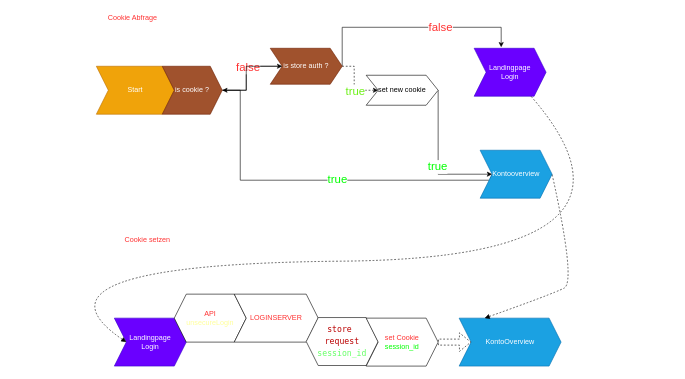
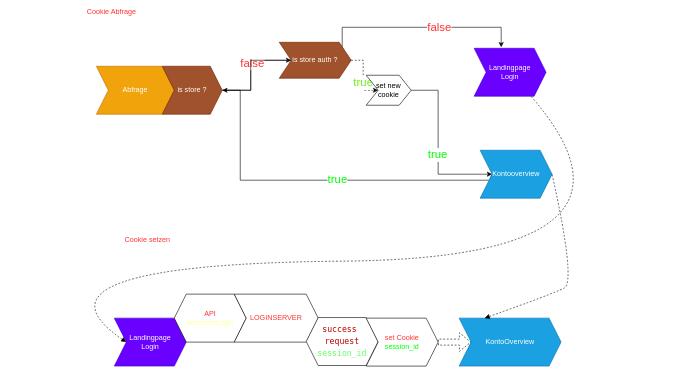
node "Cookie Abfrage": moved (132, 18) -> (111, 12)
node "is store auth ?": moved (306, 66) -> (315, 60)
node "Start": label "Start" -> "Abfrage"
node "is cookie ?": label "is cookie ?" -> "is store ?"
node "set new cookie": size 72x30 -> 45x30
node "store request session_id": label "store request session_id" -> "success request session_id"
